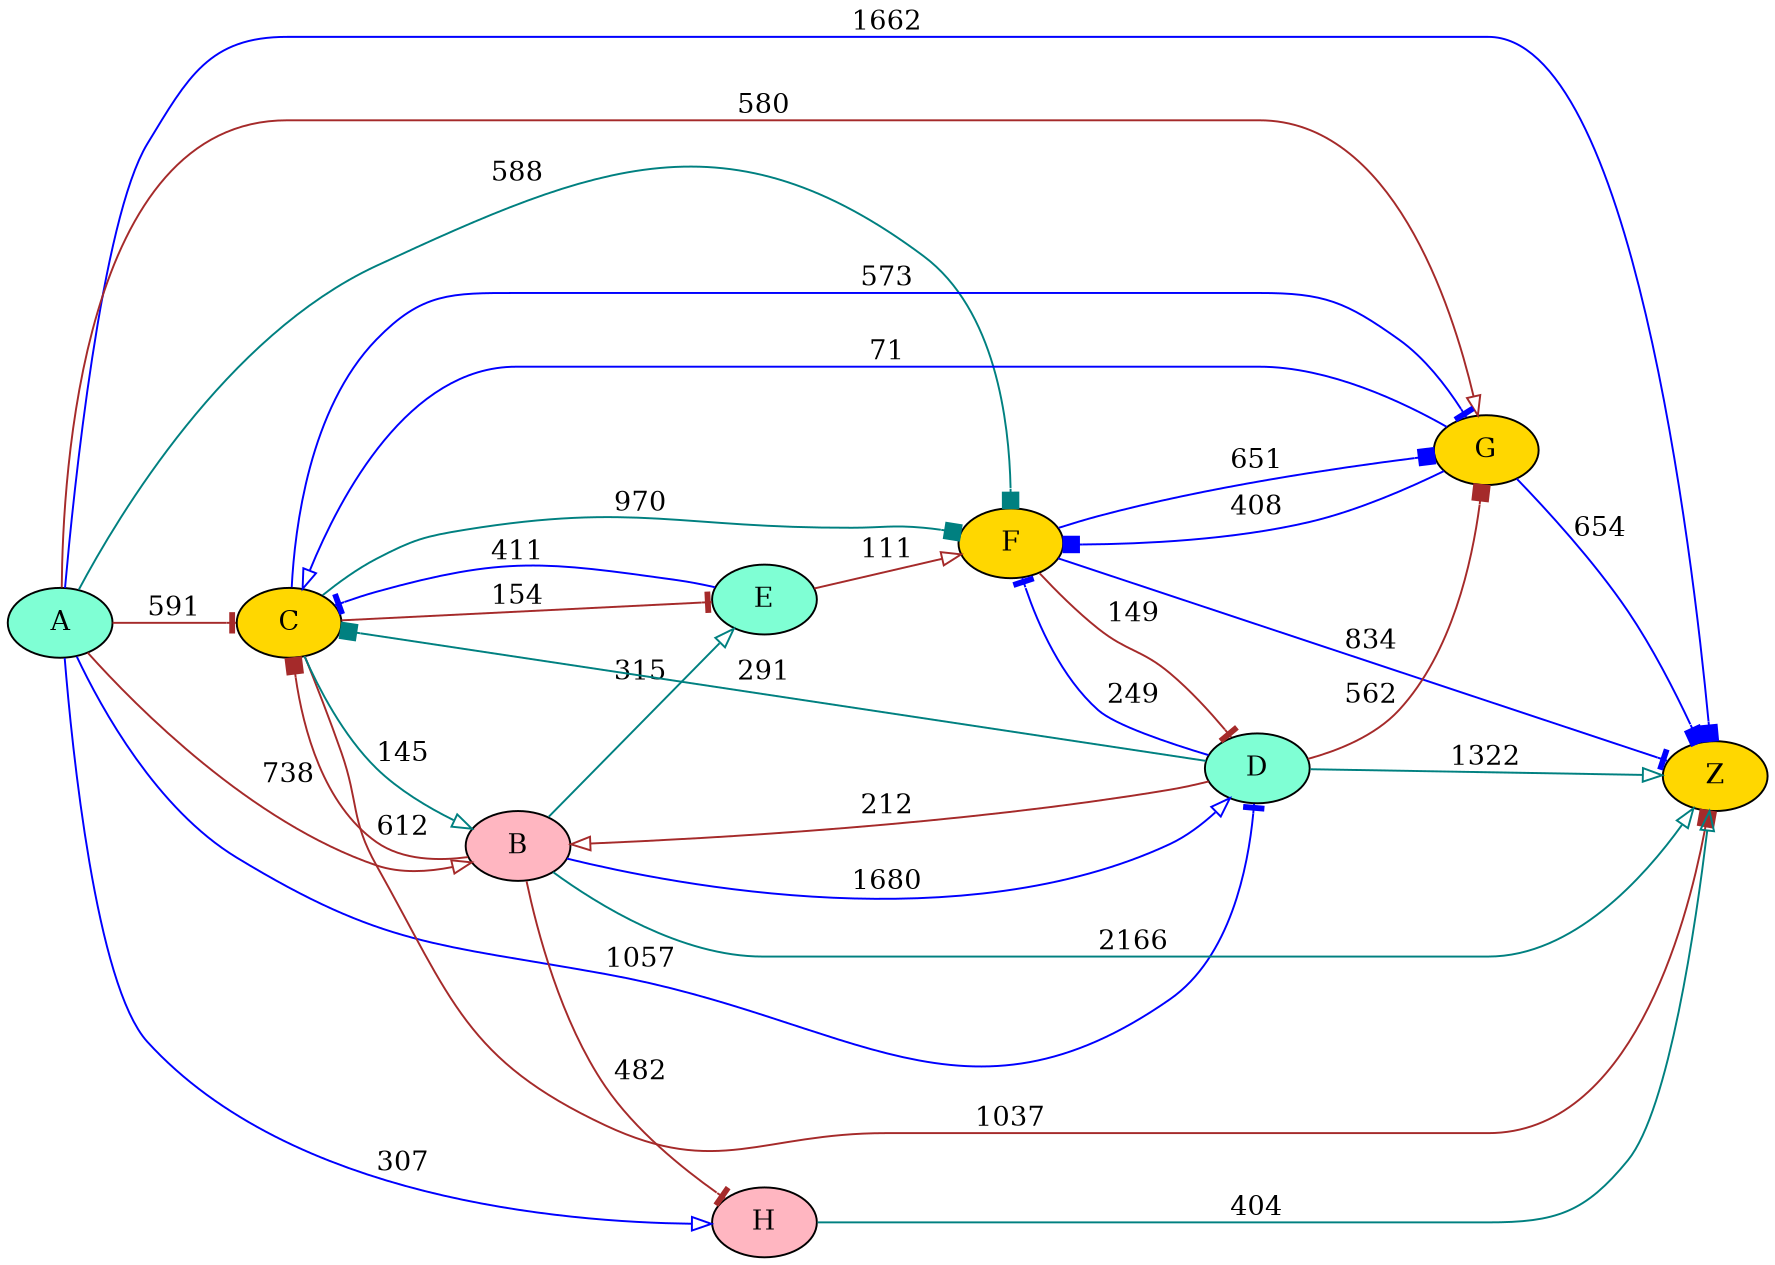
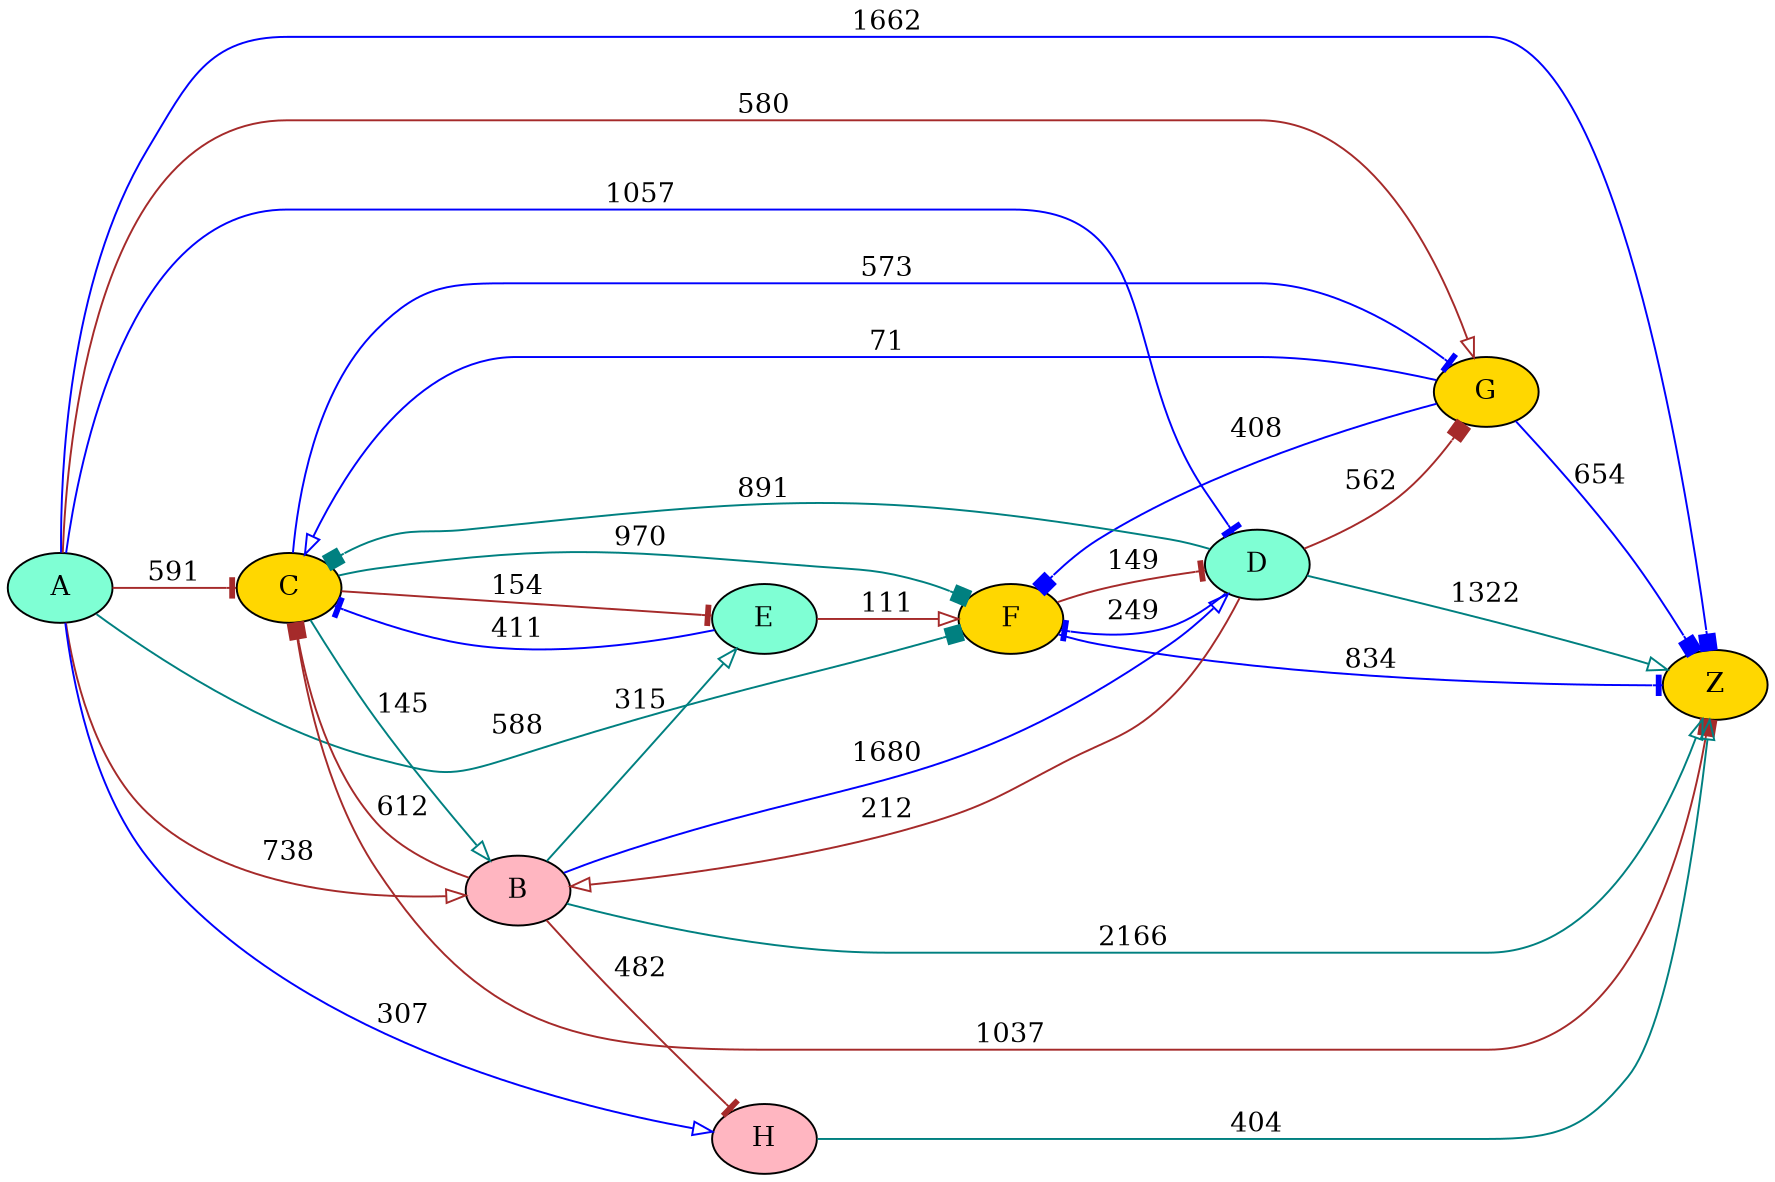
edge "F" -> "G": removed, label "651"
edge "D" -> "C": label "291" -> "891"
